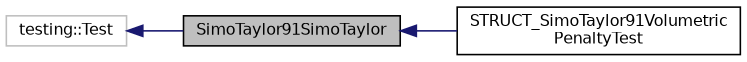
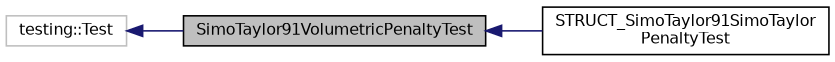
node "SimoTaylor91SimoTaylor": label "SimoTaylor91SimoTaylor" -> "SimoTaylor91VolumetricPenaltyTest"
node "STRUCT_SimoTaylor91Volumetric PenaltyTest": label "STRUCT_SimoTaylor91Volumetric PenaltyTest" -> "STRUCT_SimoTaylor91SimoTaylor PenaltyTest"
